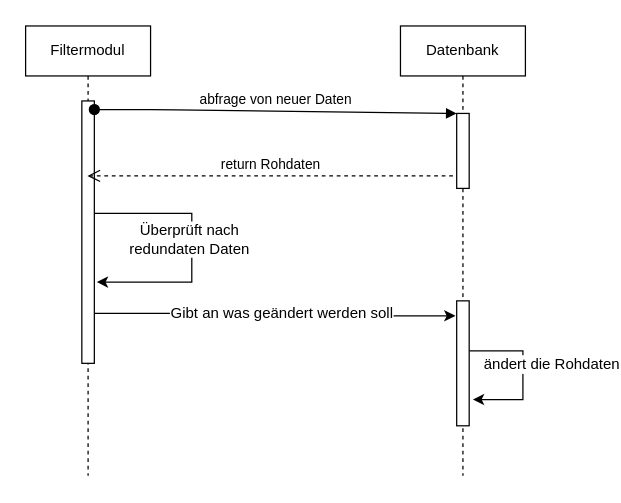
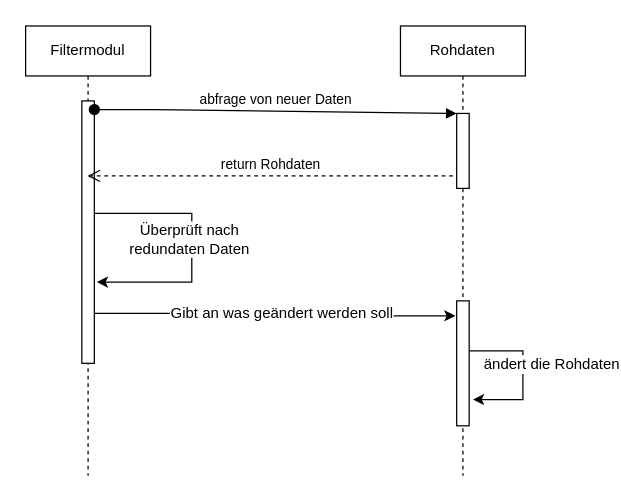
node "Datenbank": label "Datenbank" -> "Rohdaten"
